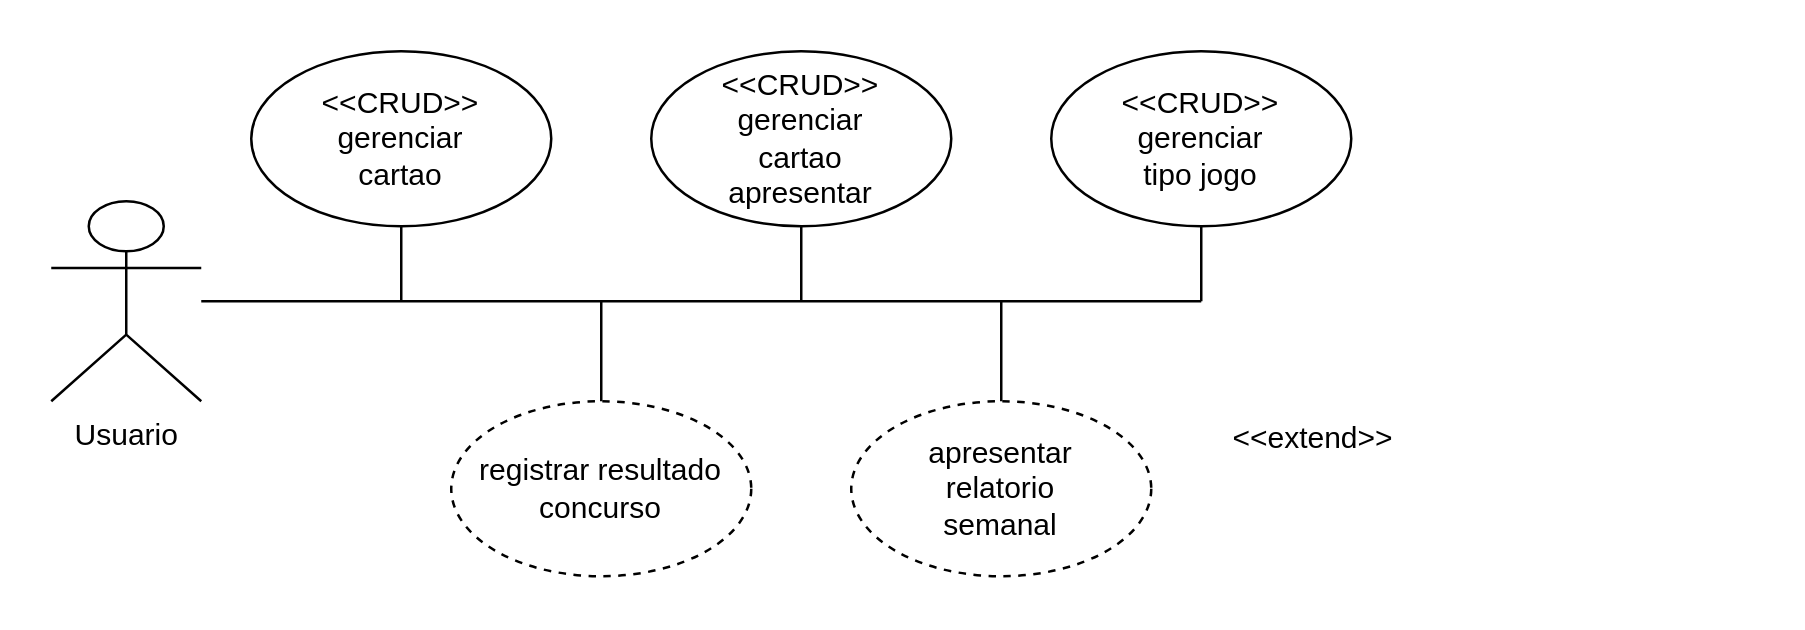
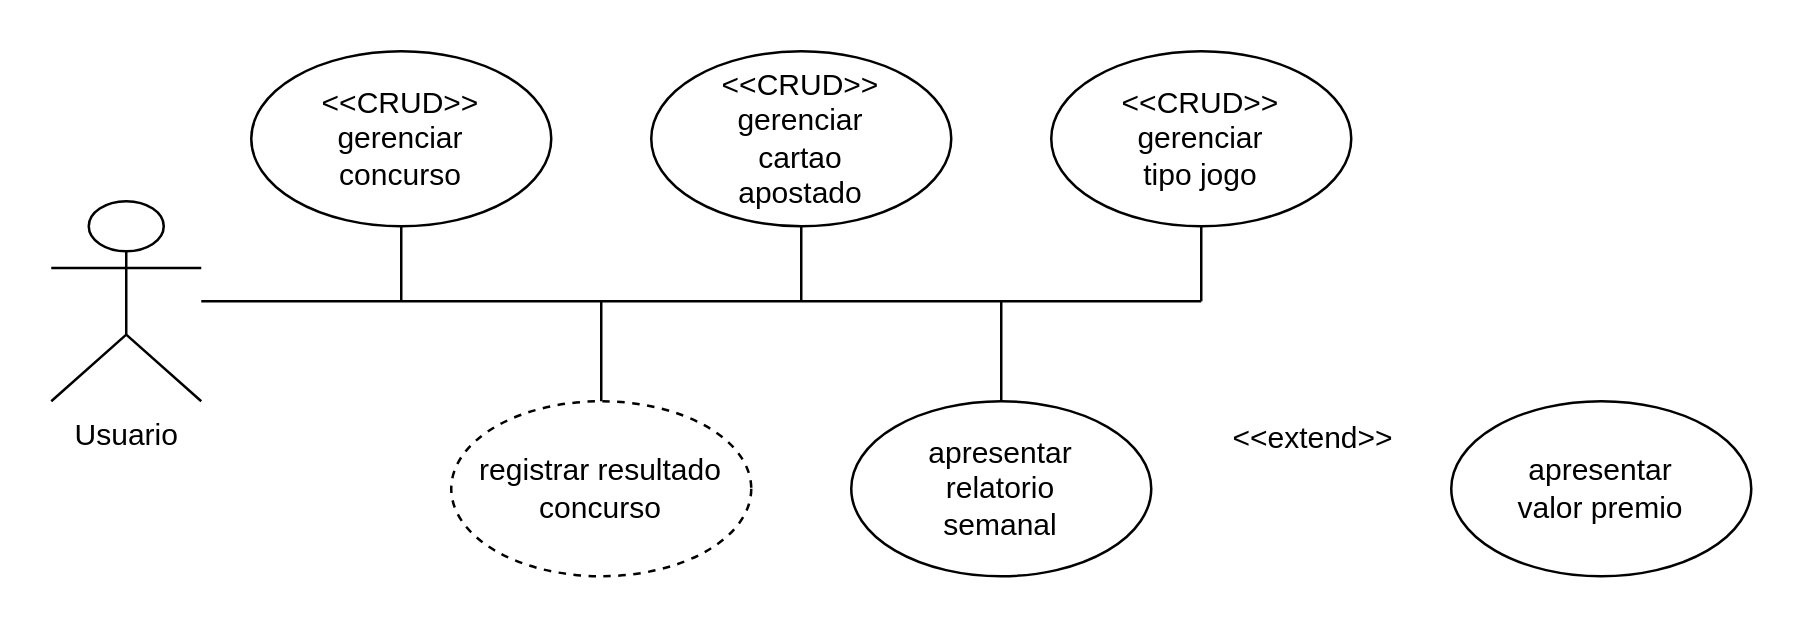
node "<<CRUD>> gerenciar cartao": label "<<CRUD>> gerenciar cartao" -> "<<CRUD>> gerenciar concurso"
node "<<CRUD>> gerenciar cartao apresentar": label "<<CRUD>> gerenciar cartao apresentar" -> "<<CRUD>> gerenciar cartao apostado"
node "apresentar relatorio semanal": style dashed -> solid
node "apresentar valor premio": added
